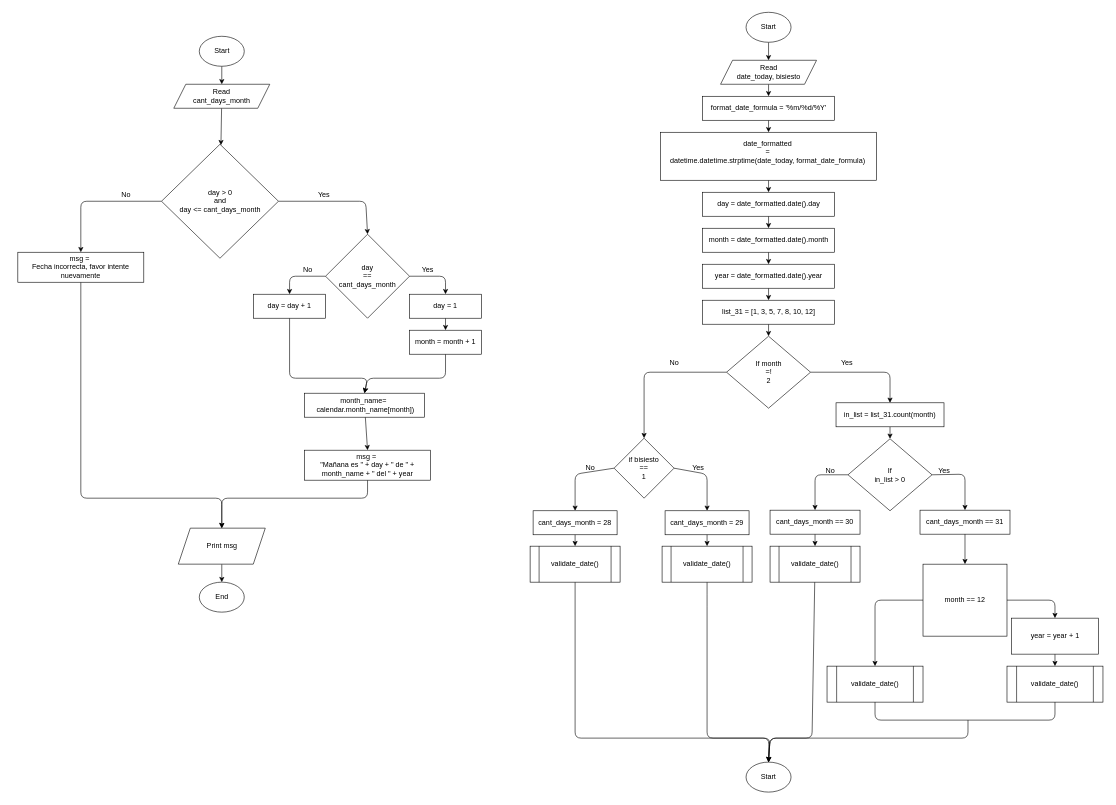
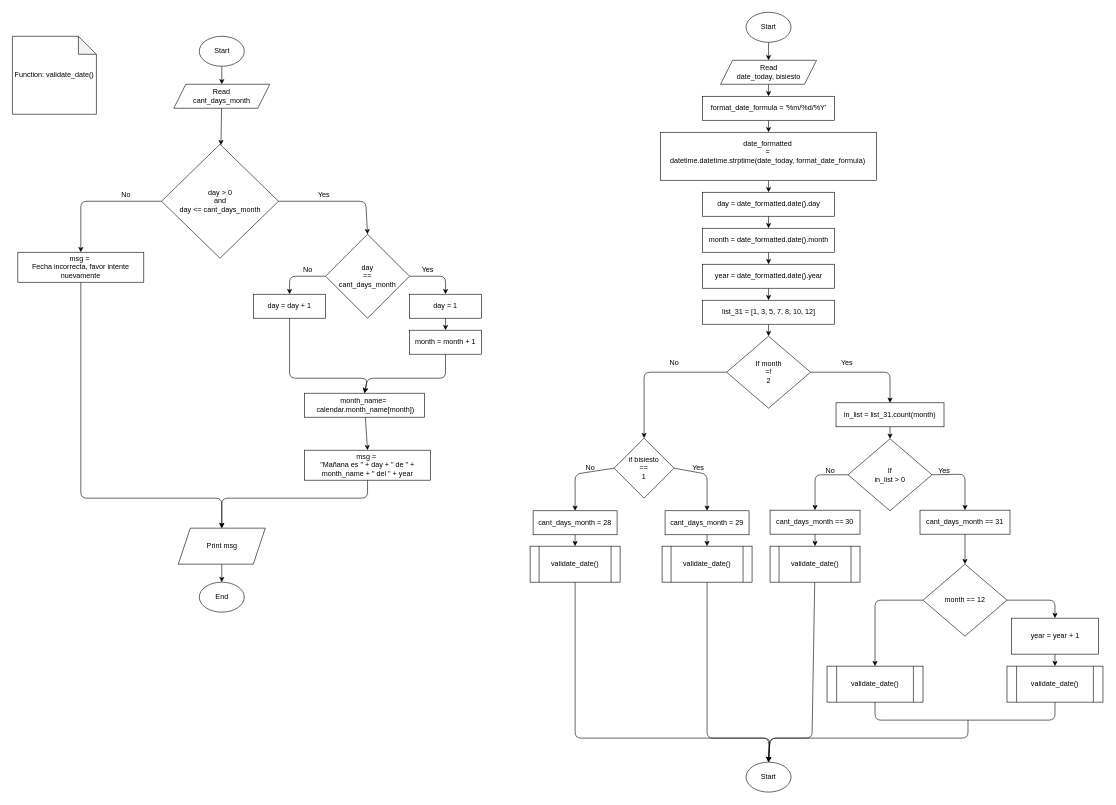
node "Function: validate_date()": added
node "month == 12": shape rectangle -> diamond
